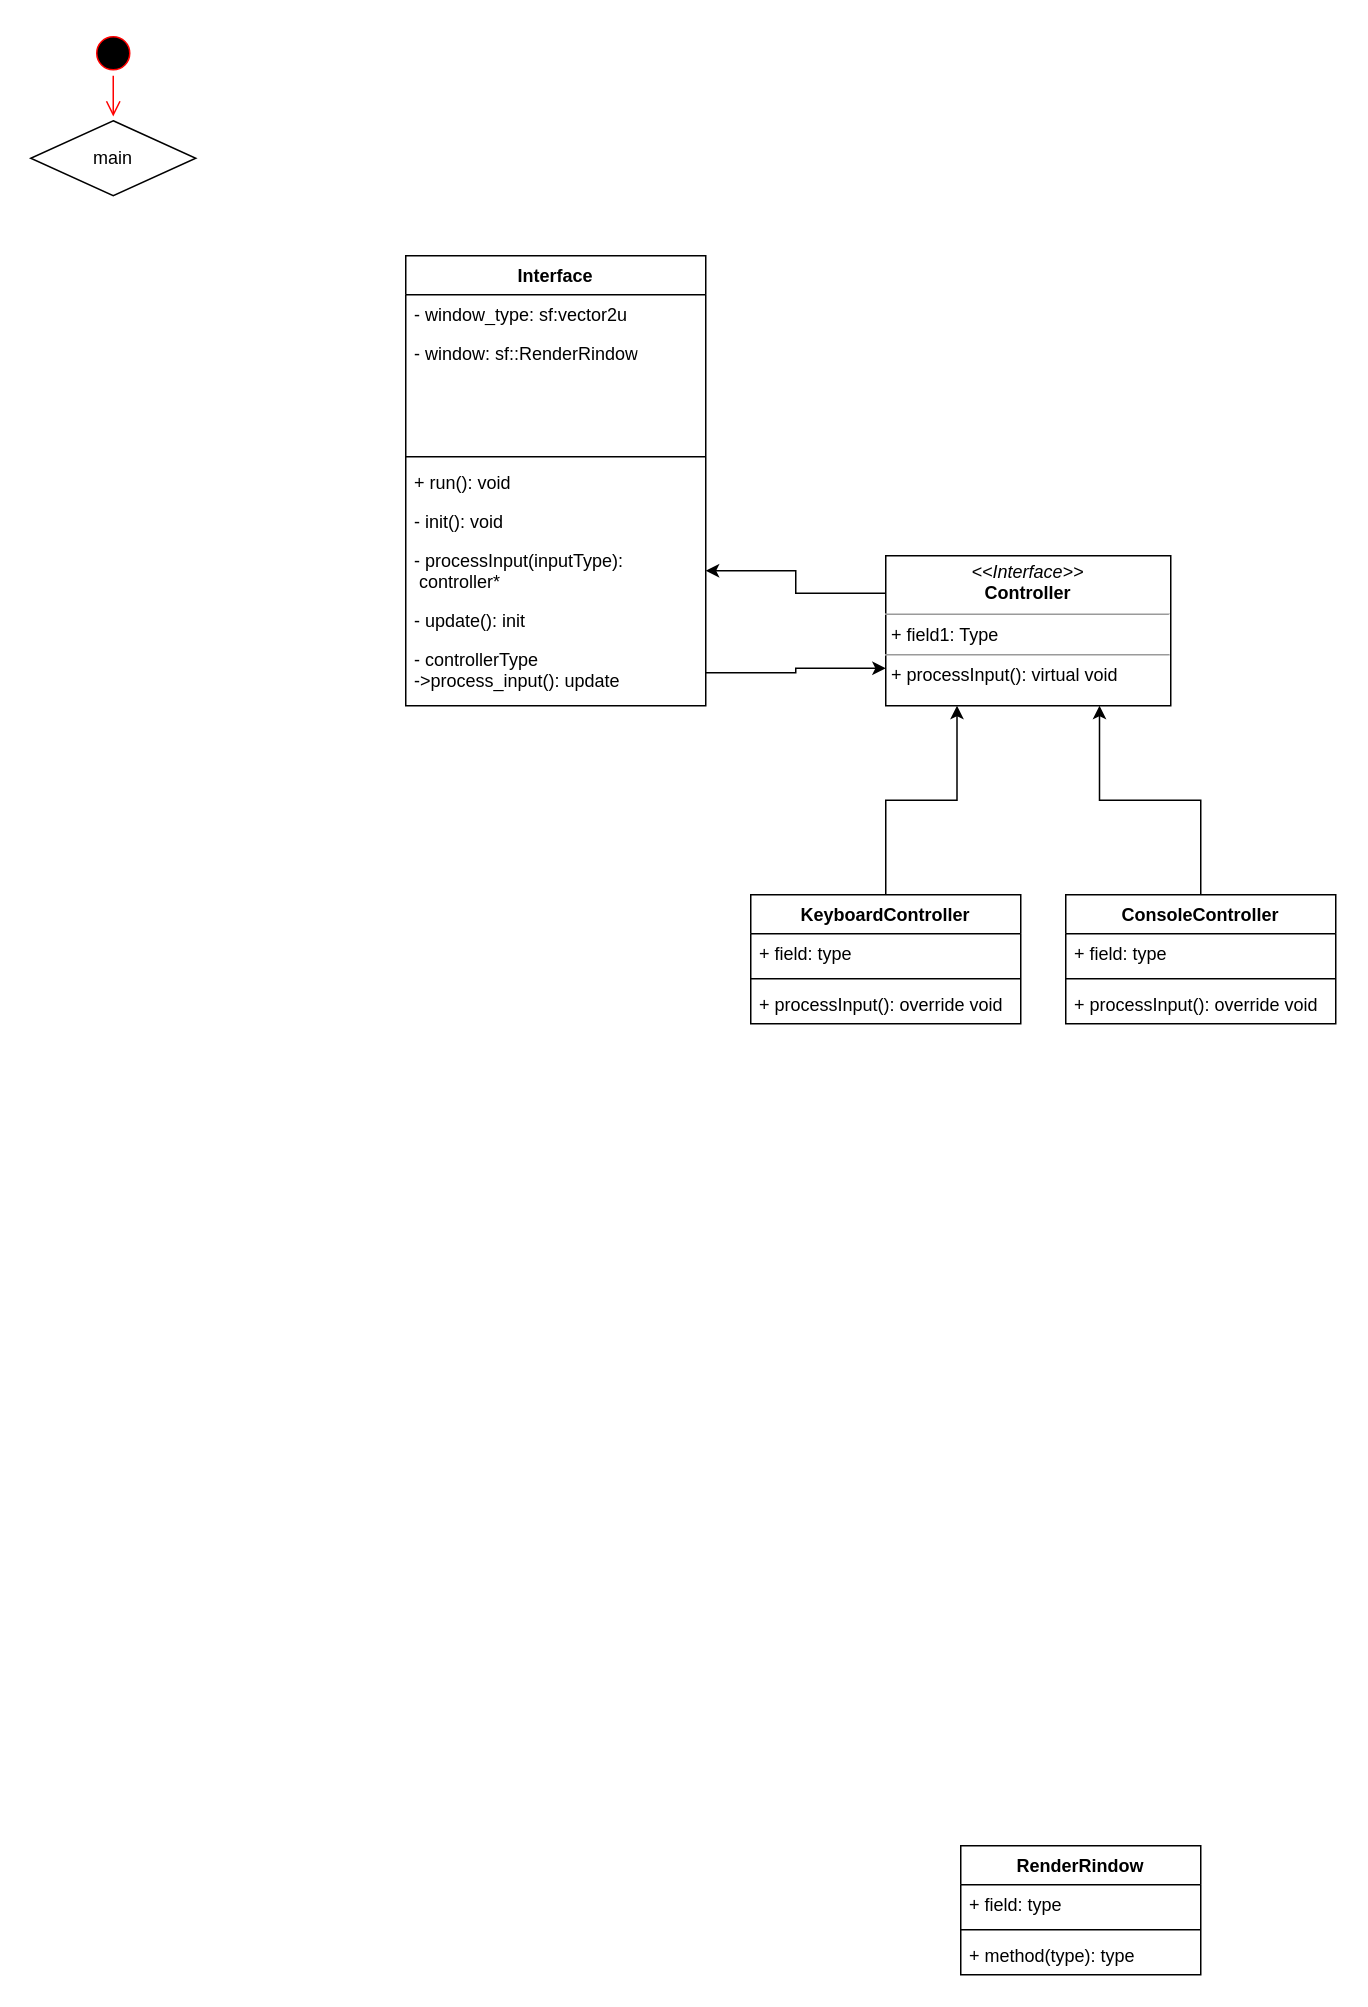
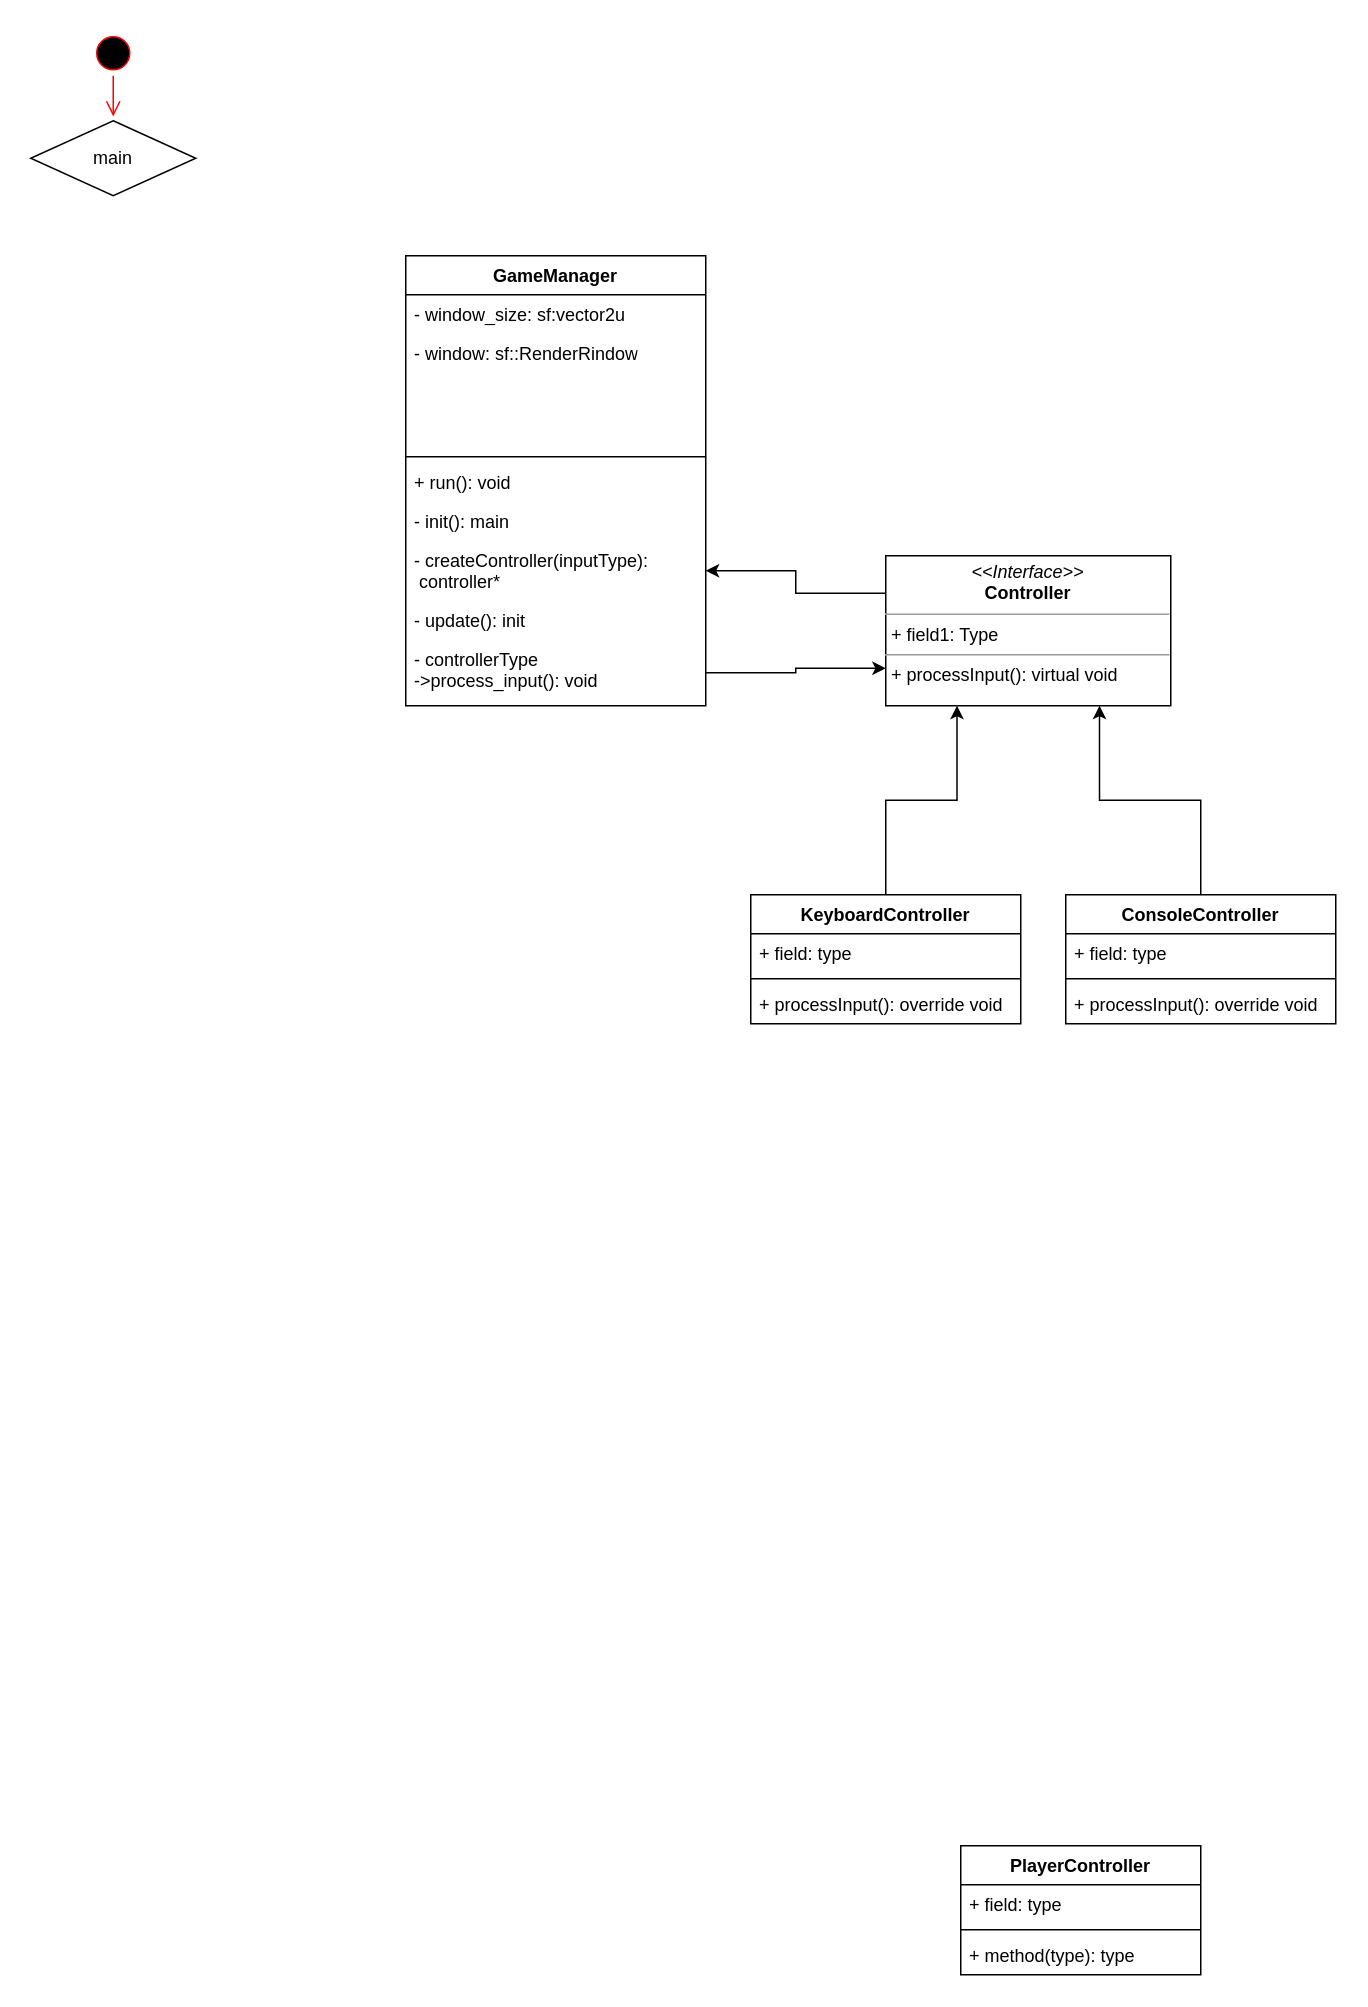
node "Interface": label "Interface" -> "GameManager"
node "- window_type: sf:vector2u": label "- window_type: sf:vector2u" -> "- window_size: sf:vector2u"
node "- init(): void": label "- init(): void" -> "- init(): main"
node "- processInput(inputType): controller*": label "- processInput(inputType): controller*" -> "- createController(inputType): controller*"
node "- controllerType ->process_input(): update": label "- controllerType ->process_input(): update" -> "- controllerType ->process_input(): void"
node "RenderRindow": label "RenderRindow" -> "PlayerController"
